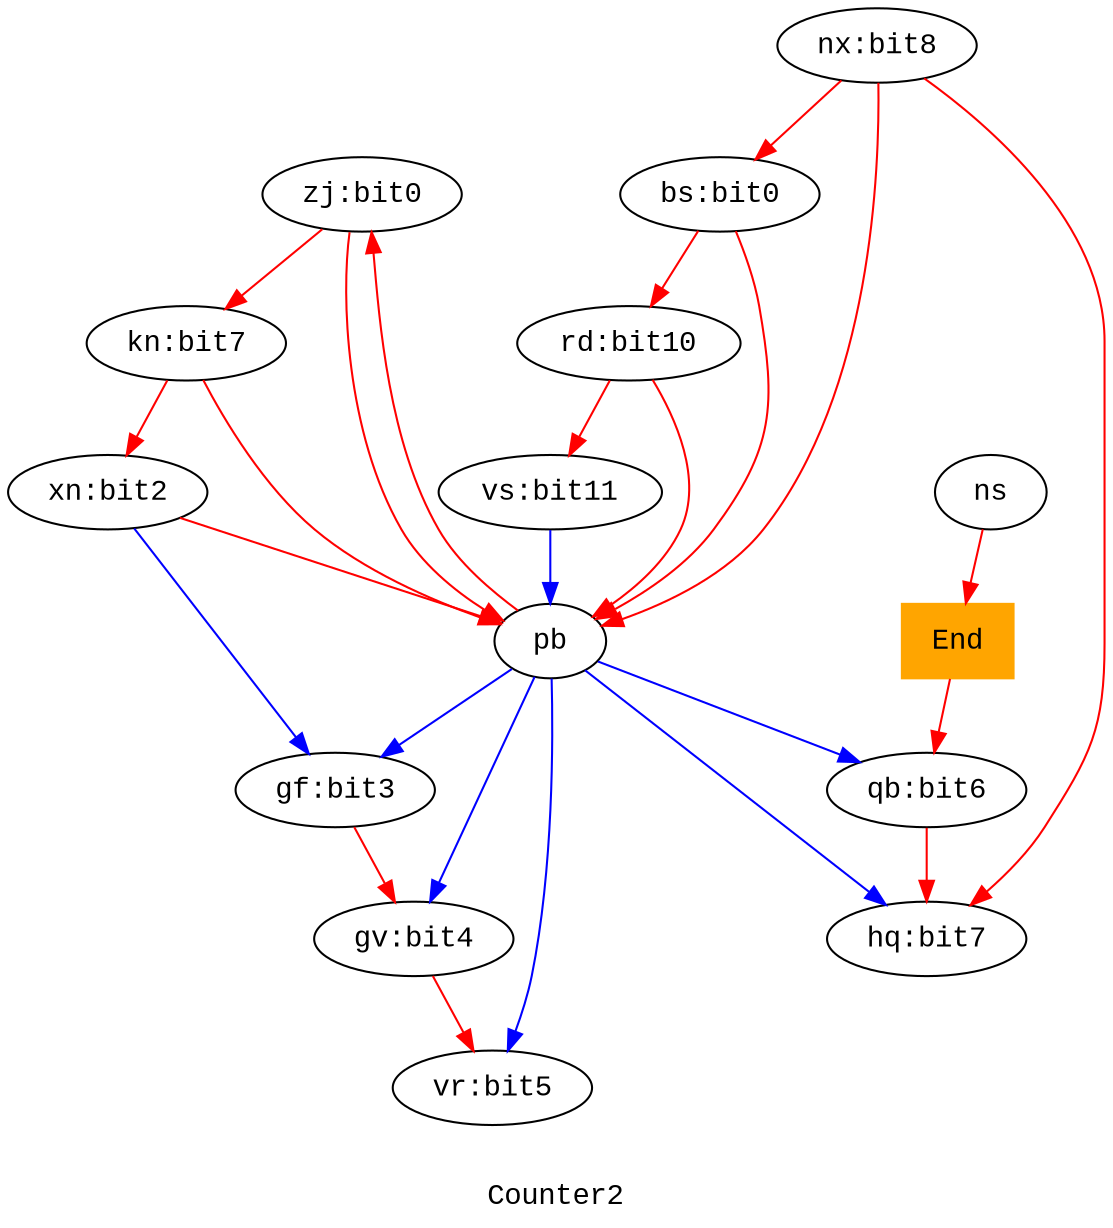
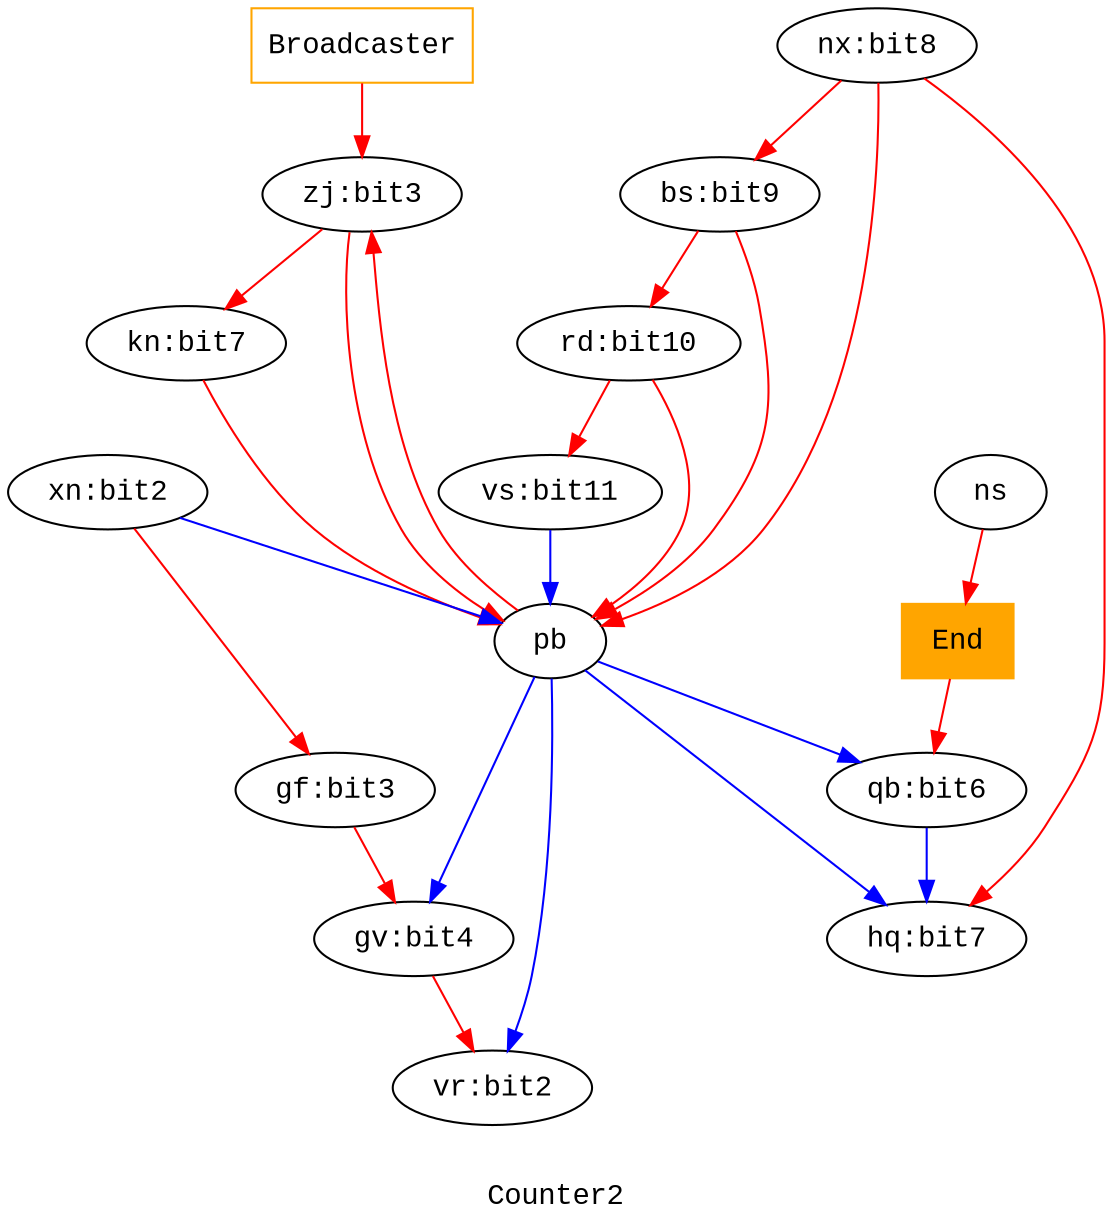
node "Broadcaster": added
node "zj:bit0": label "zj:bit0" -> "zj:bit3"
node "bs:bit0": label "bs:bit0" -> "bs:bit9"
edge "kn:bit7" -> "xn:bit2": removed
edge "xn:bit2" -> "pb": color red -> blue
edge "xn:bit2" -> "gf:bit3": color blue -> red
edge "pb" -> "gf:bit3": removed
edge "qb:bit6" -> "hq:bit7": color red -> blue
node "vr:bit5": label "vr:bit5" -> "vr:bit2"
